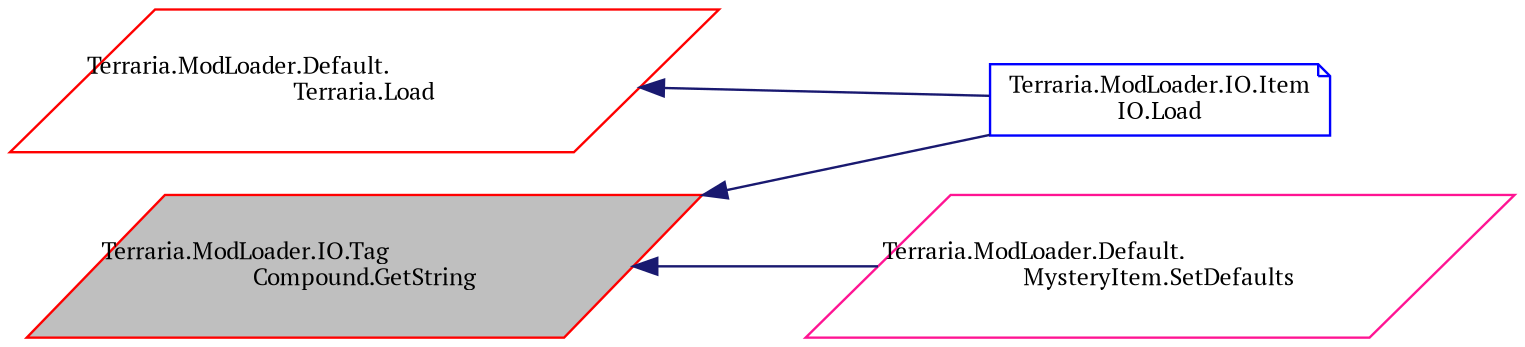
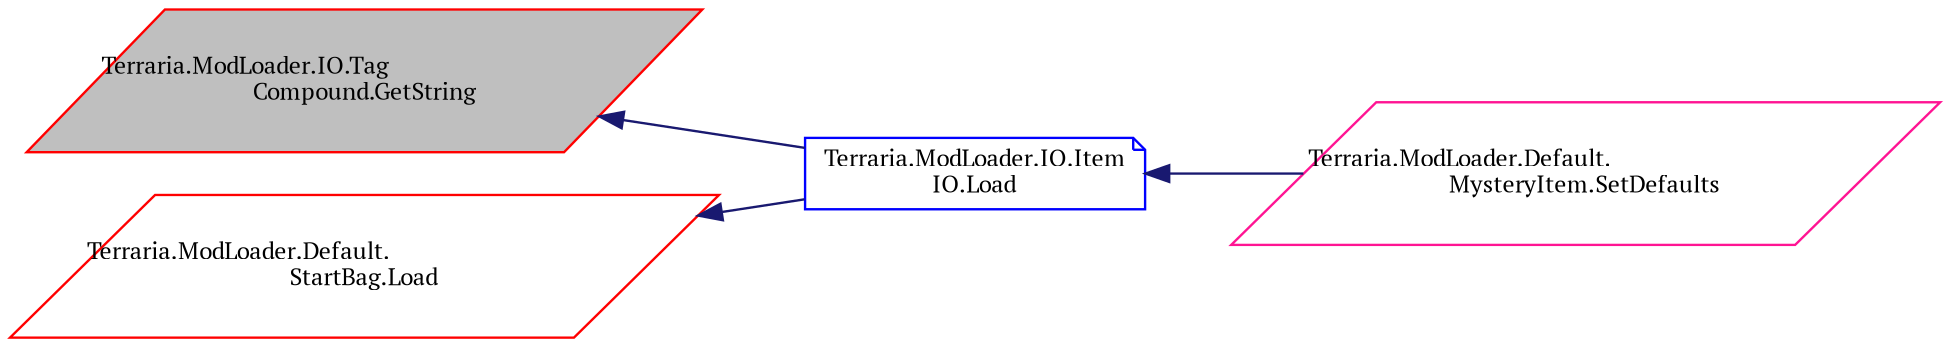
node "Terraria.ModLoader.Default. Terraria.Load": label "Terraria.ModLoader.Default. Terraria.Load" -> "Terraria.ModLoader.Default. StartBag.Load"
edge "Terraria.ModLoader.Default. MysteryItem.SetDefaults" -> "Terraria.ModLoader.IO.Tag Compound.GetString": now "Terraria.ModLoader.Default. MysteryItem.SetDefaults" -> "Terraria.ModLoader.IO.Item IO.Load"
